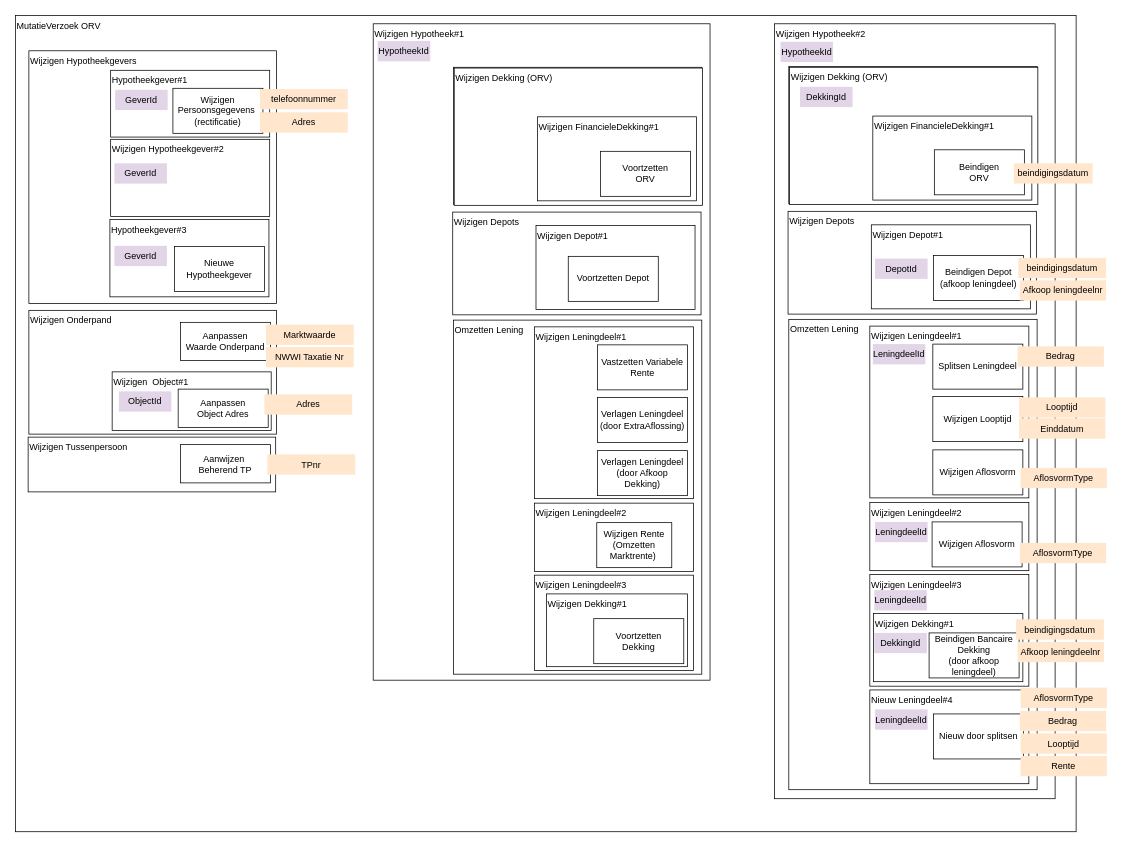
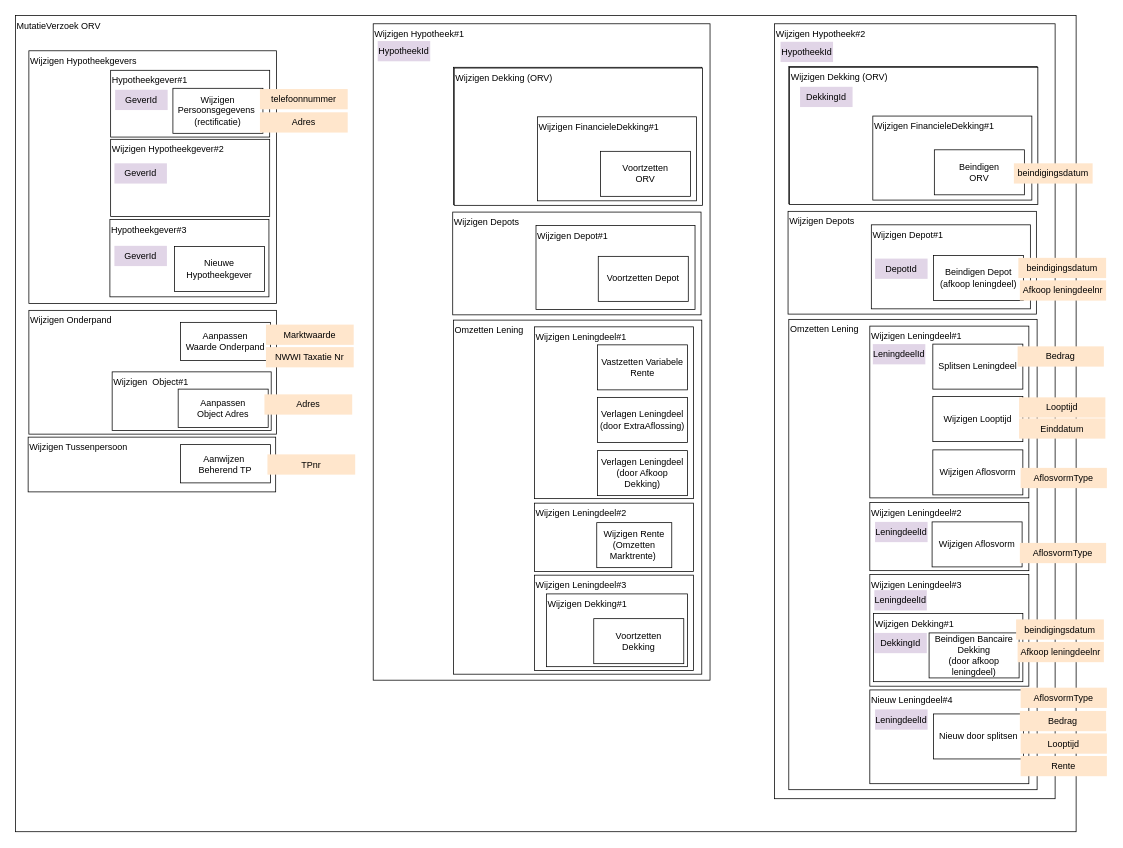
node "Voortzetten Depot": moved (613, 279) -> (643, 279)
node "ObjectId": removed
